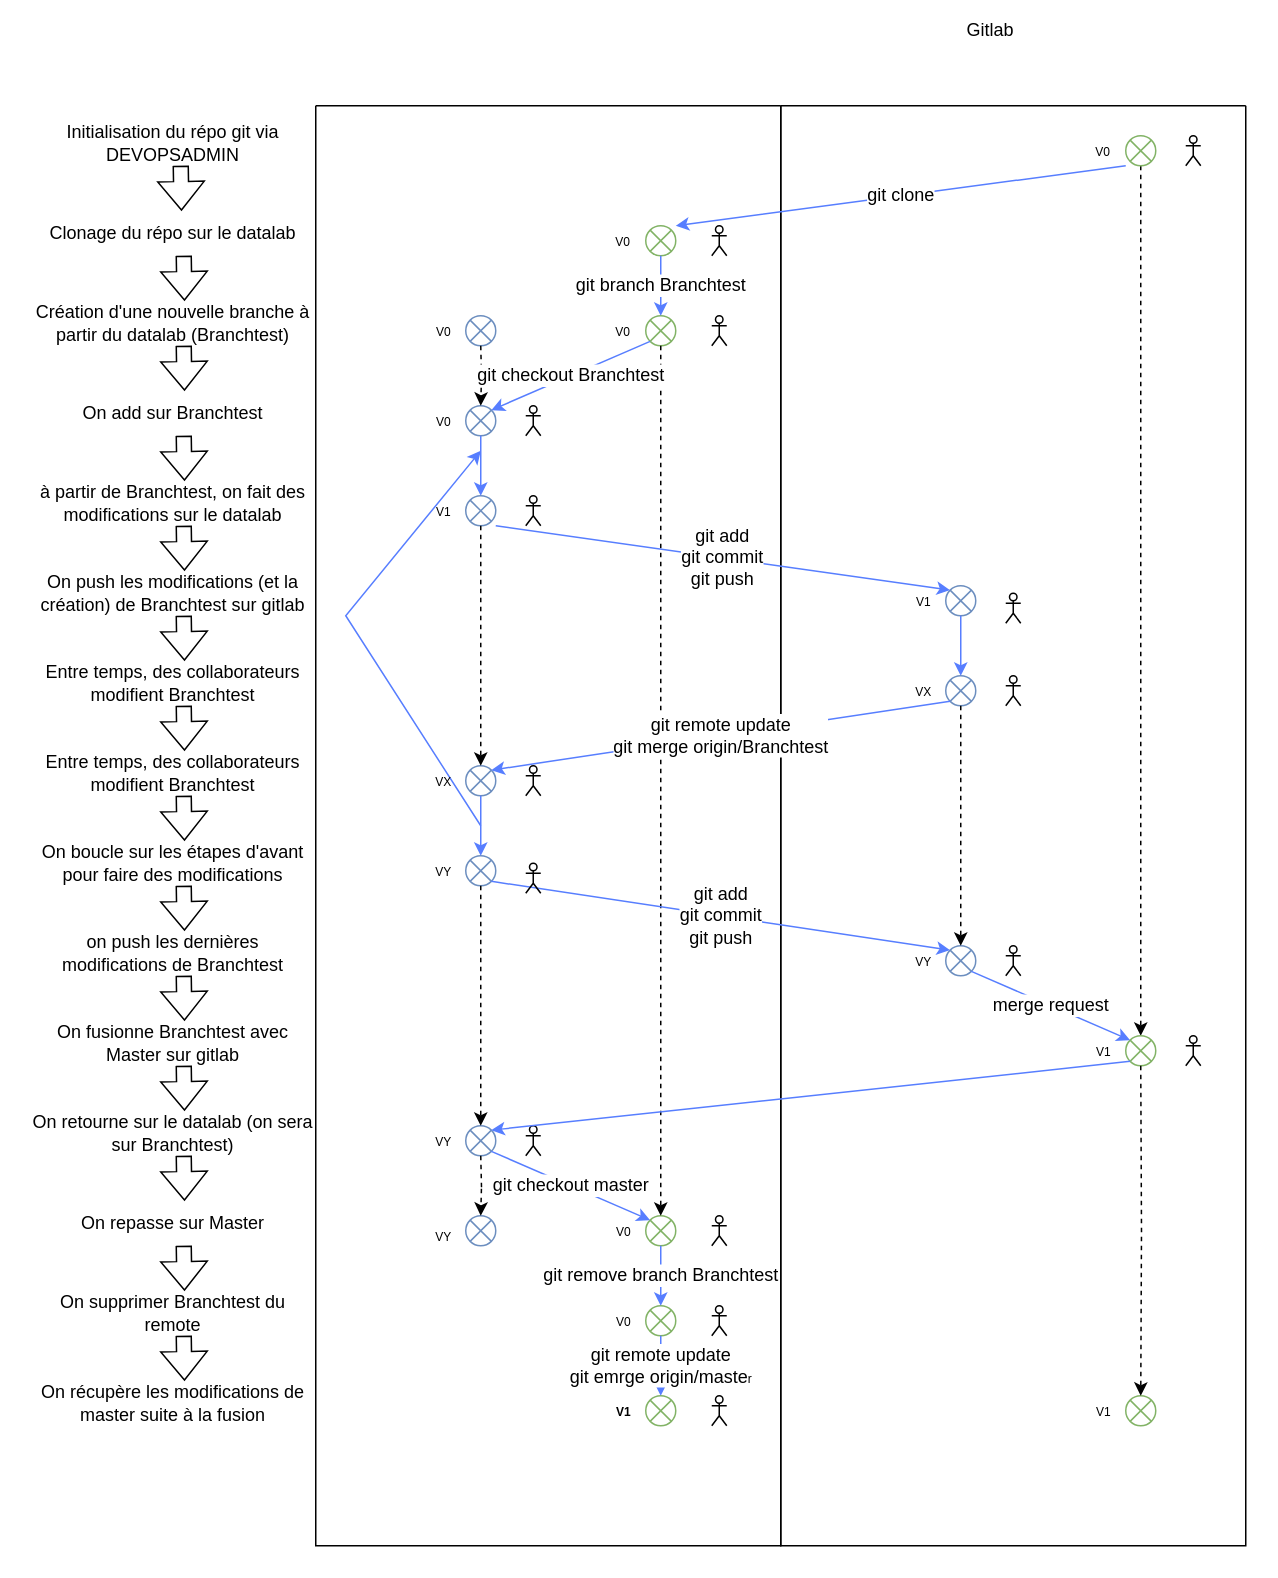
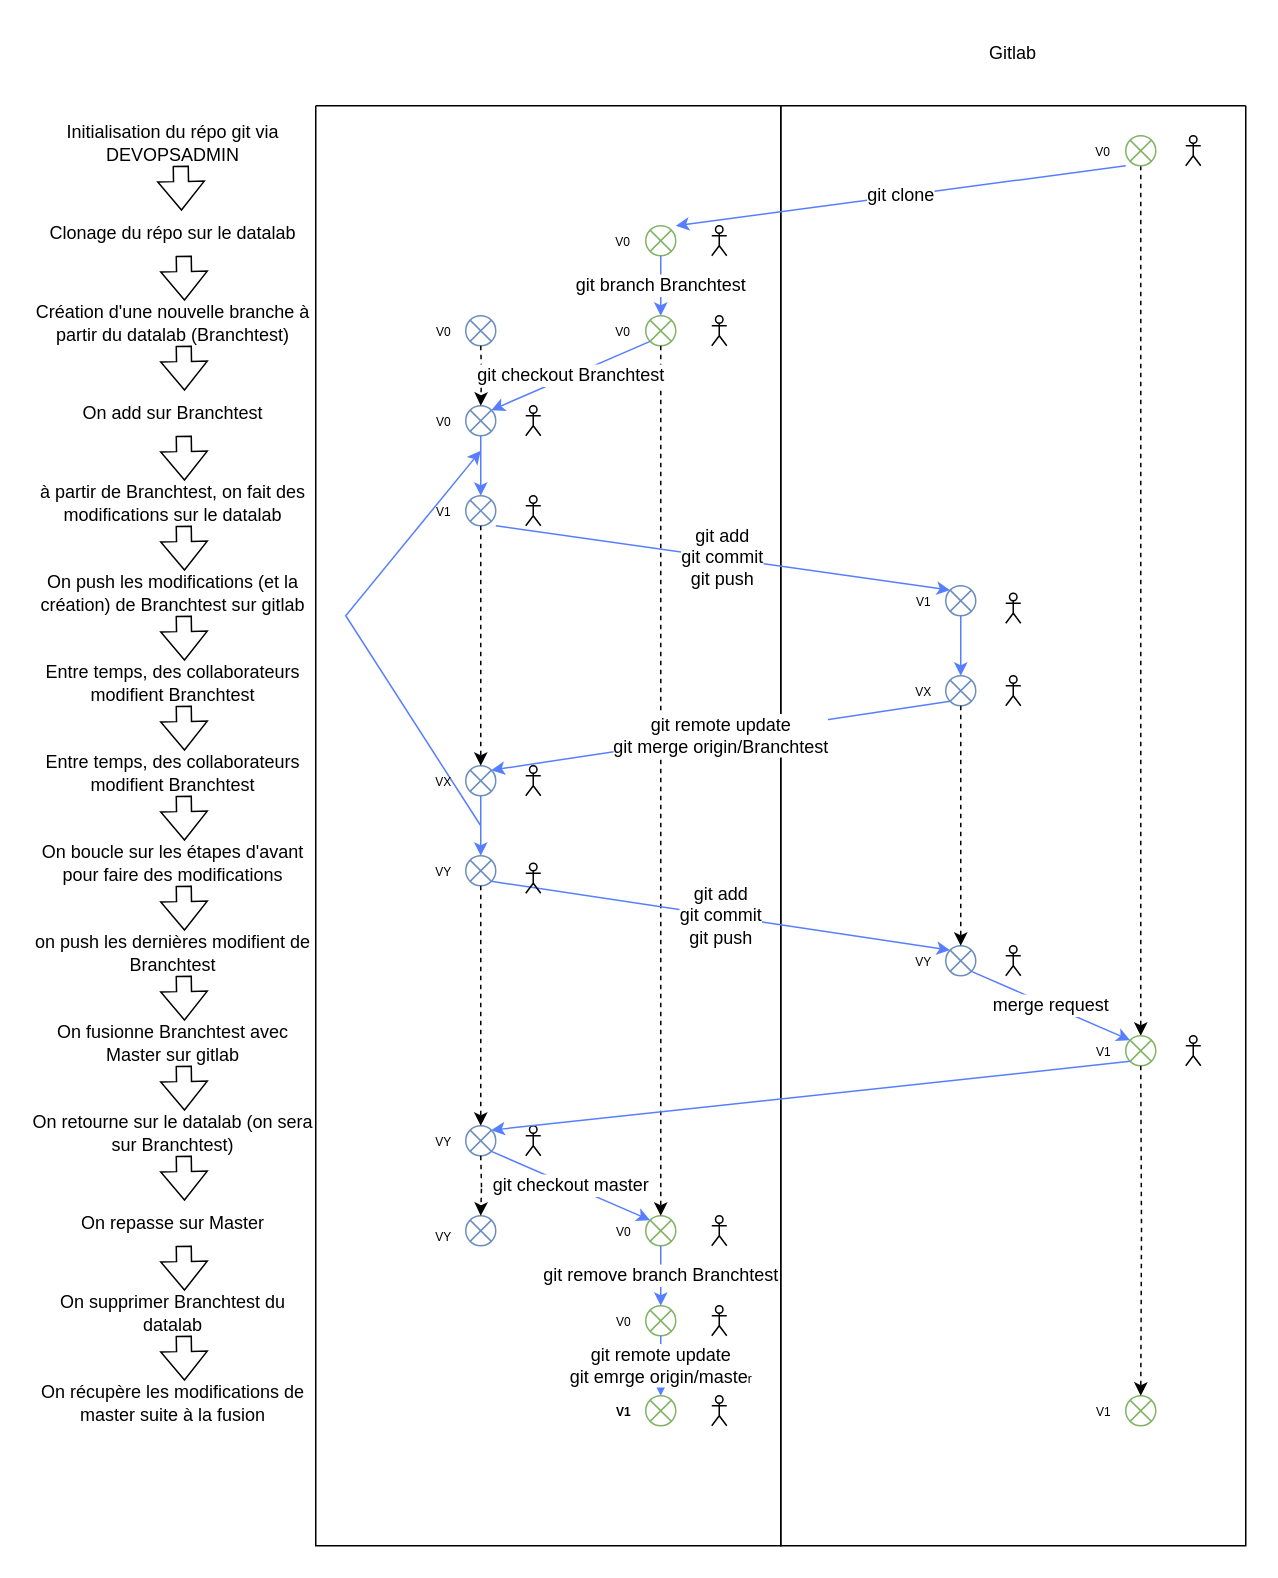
node "Gitlab": moved (991, 31) -> (1013, 53)
node "on push les dernières modifications de Branchtest": label "on push les dernières modifications de Branchtest" -> "on push les dernières modifient de Branchtest"
node "On supprimer Branchtest du remote": label "On supprimer Branchtest du remote" -> "On supprimer Branchtest du datalab"
